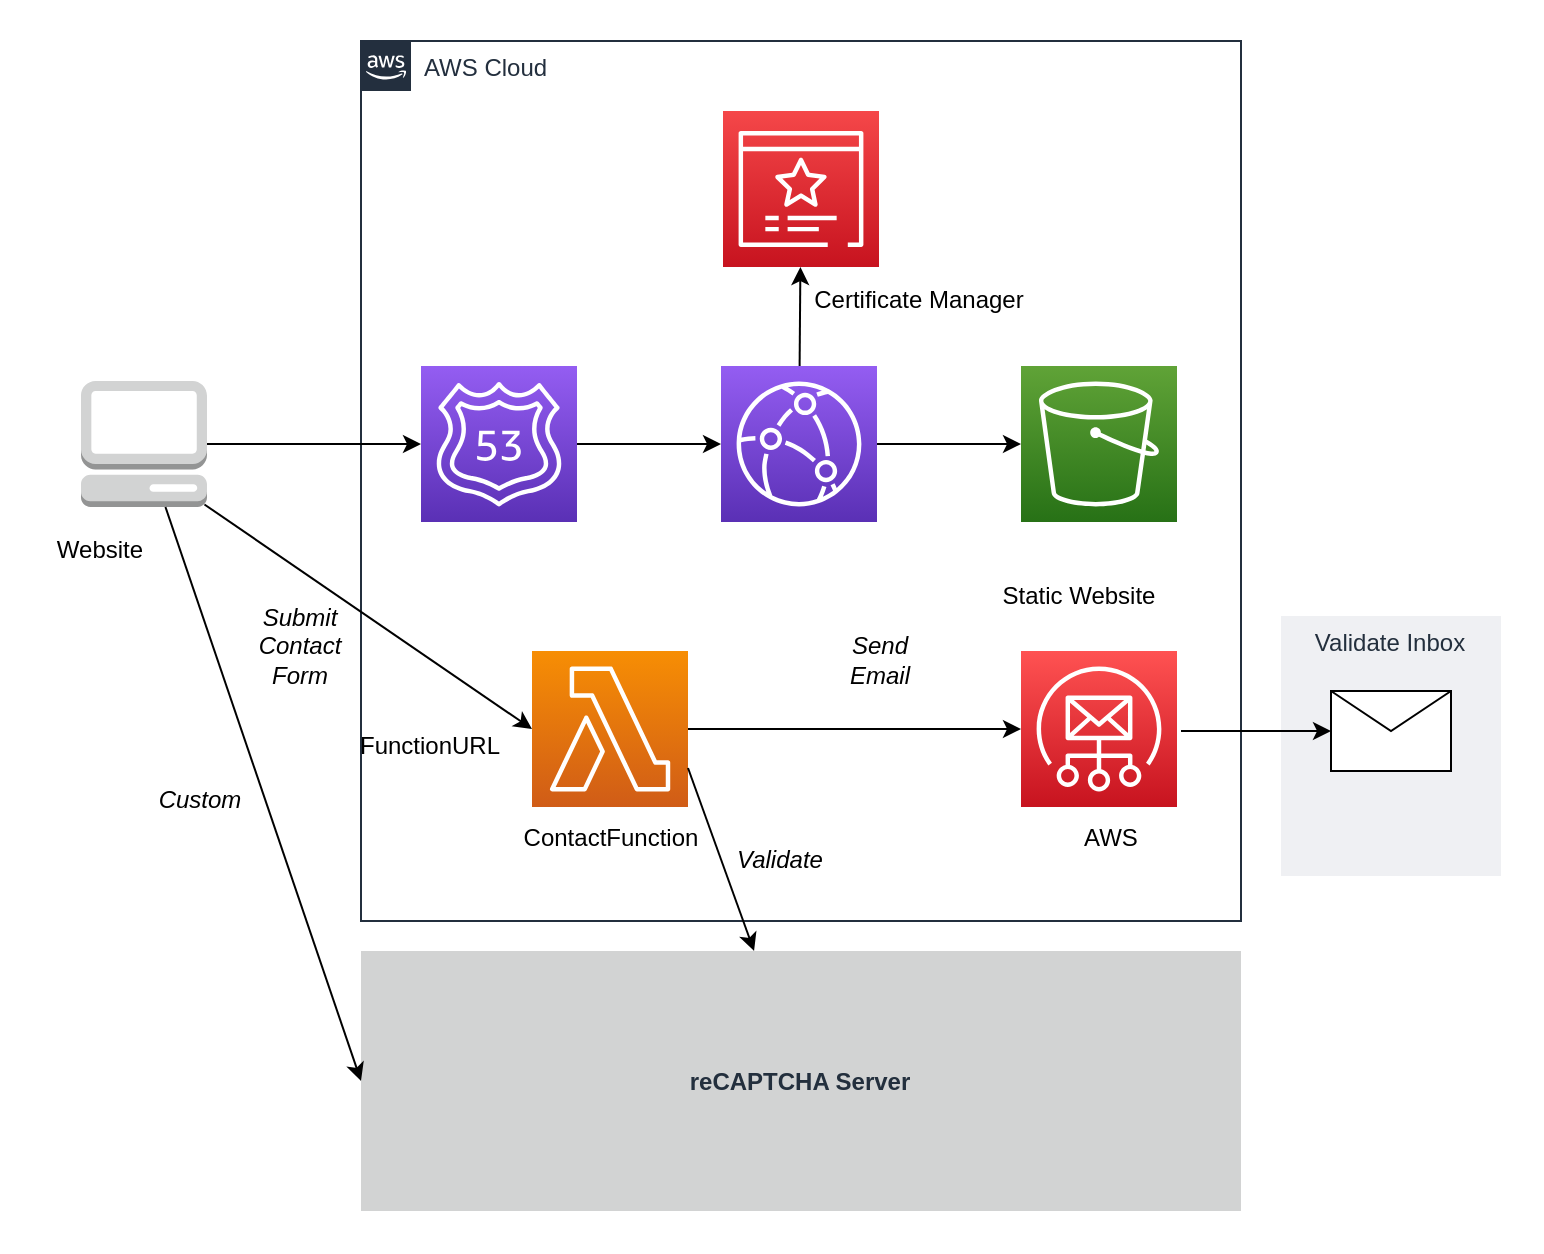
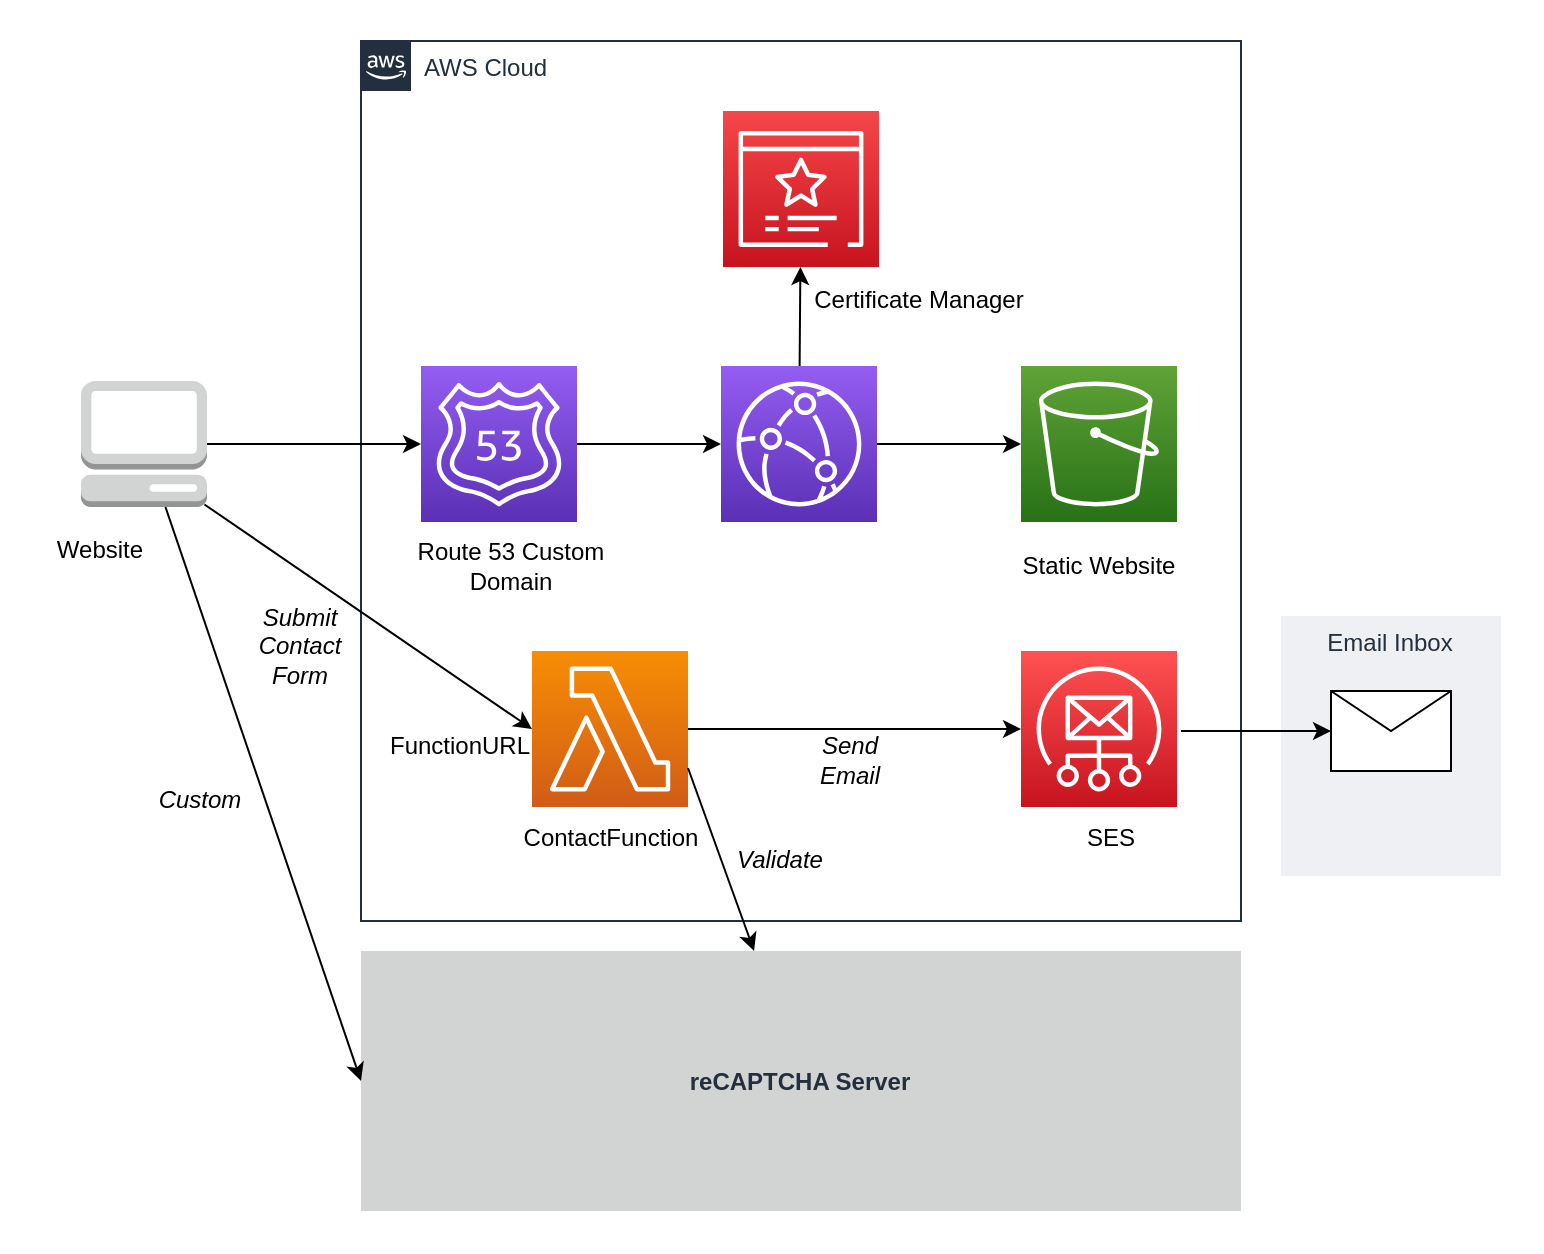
node "Route 53 Custom Domain": added
node "Static Website": moved (1079, 596) -> (1099, 566)
node "Validate Inbox": label "Validate Inbox" -> "Email Inbox"
node "Send Email": moved (880, 661) -> (850, 761)
node "FunctionURL": moved (431, 746) -> (461, 746)
node "AWS": label "AWS" -> "SES"
